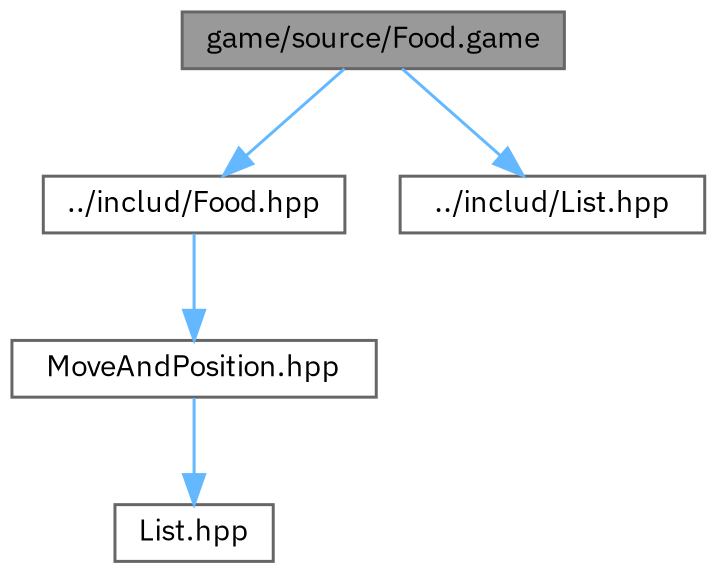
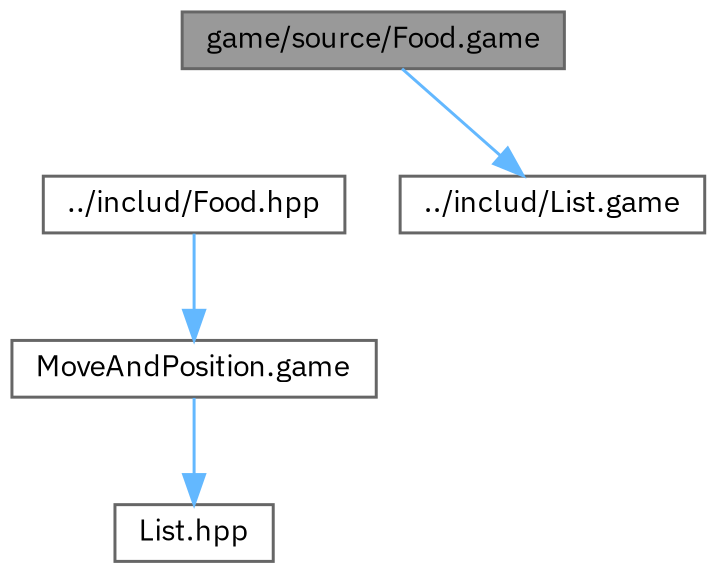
edge "game/source/Food.game" -> "../includ/Food.hpp": removed
node "../includ/List.hpp": label "../includ/List.hpp" -> "../includ/List.game"
node "MoveAndPosition.hpp": label "MoveAndPosition.hpp" -> "MoveAndPosition.game"
